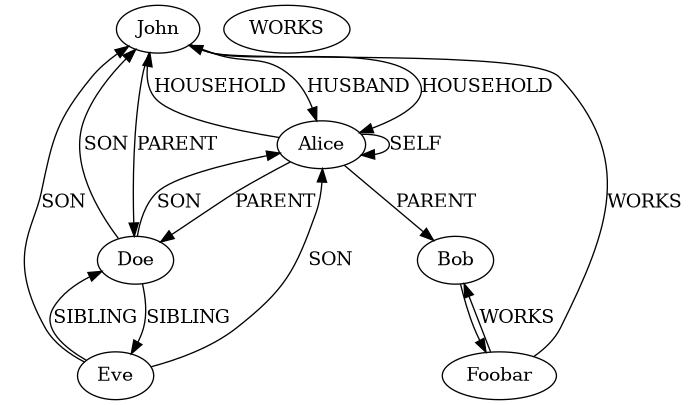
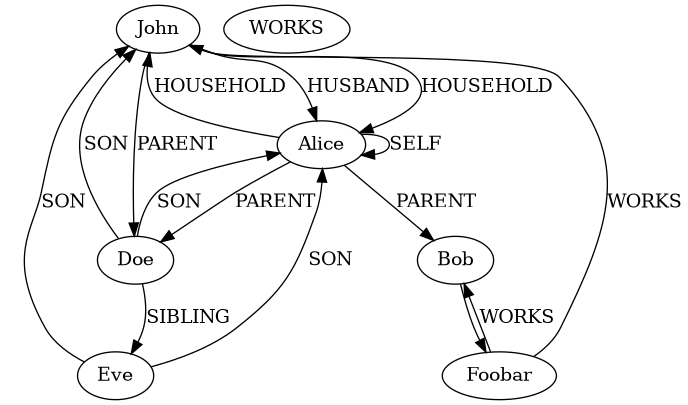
edge "Eve" -> "Doe": removed, label "SIBLING"
